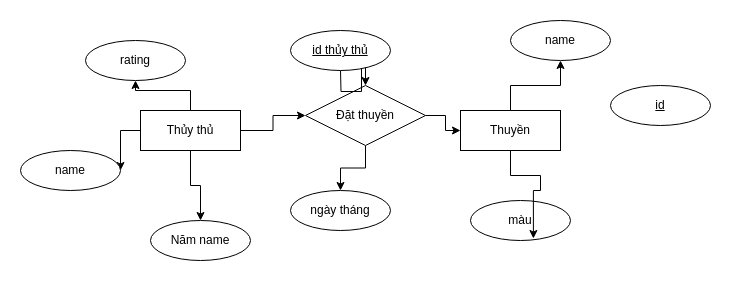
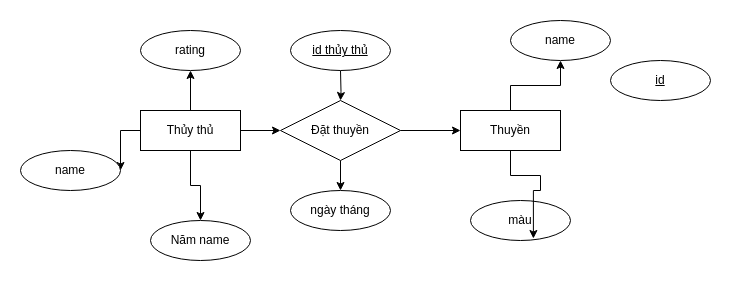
node "rating": moved (136, 61) -> (191, 51)
node "id": moved (661, 106) -> (661, 81)
node "Đặt thuyền": moved (366, 116) -> (341, 131)
